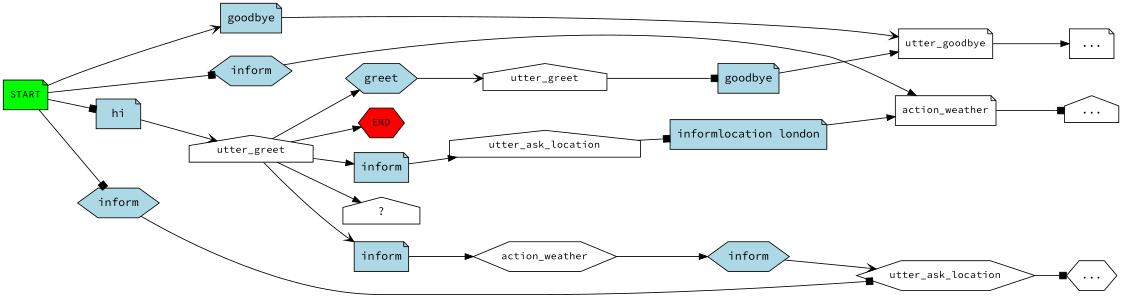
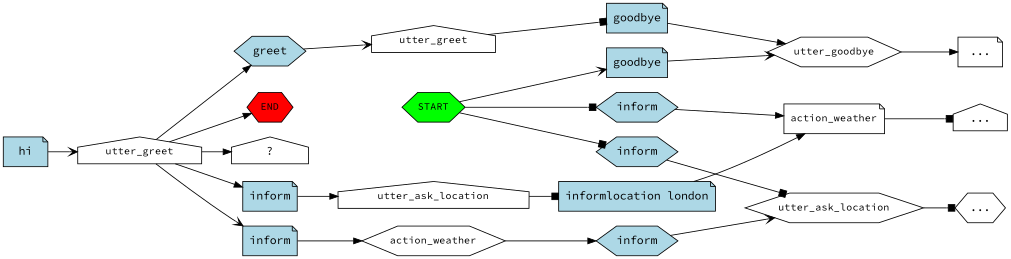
node "utter_goodbye": shape note -> hexagon
node "START": shape note -> hexagon
edge "START" -> "hi": removed
